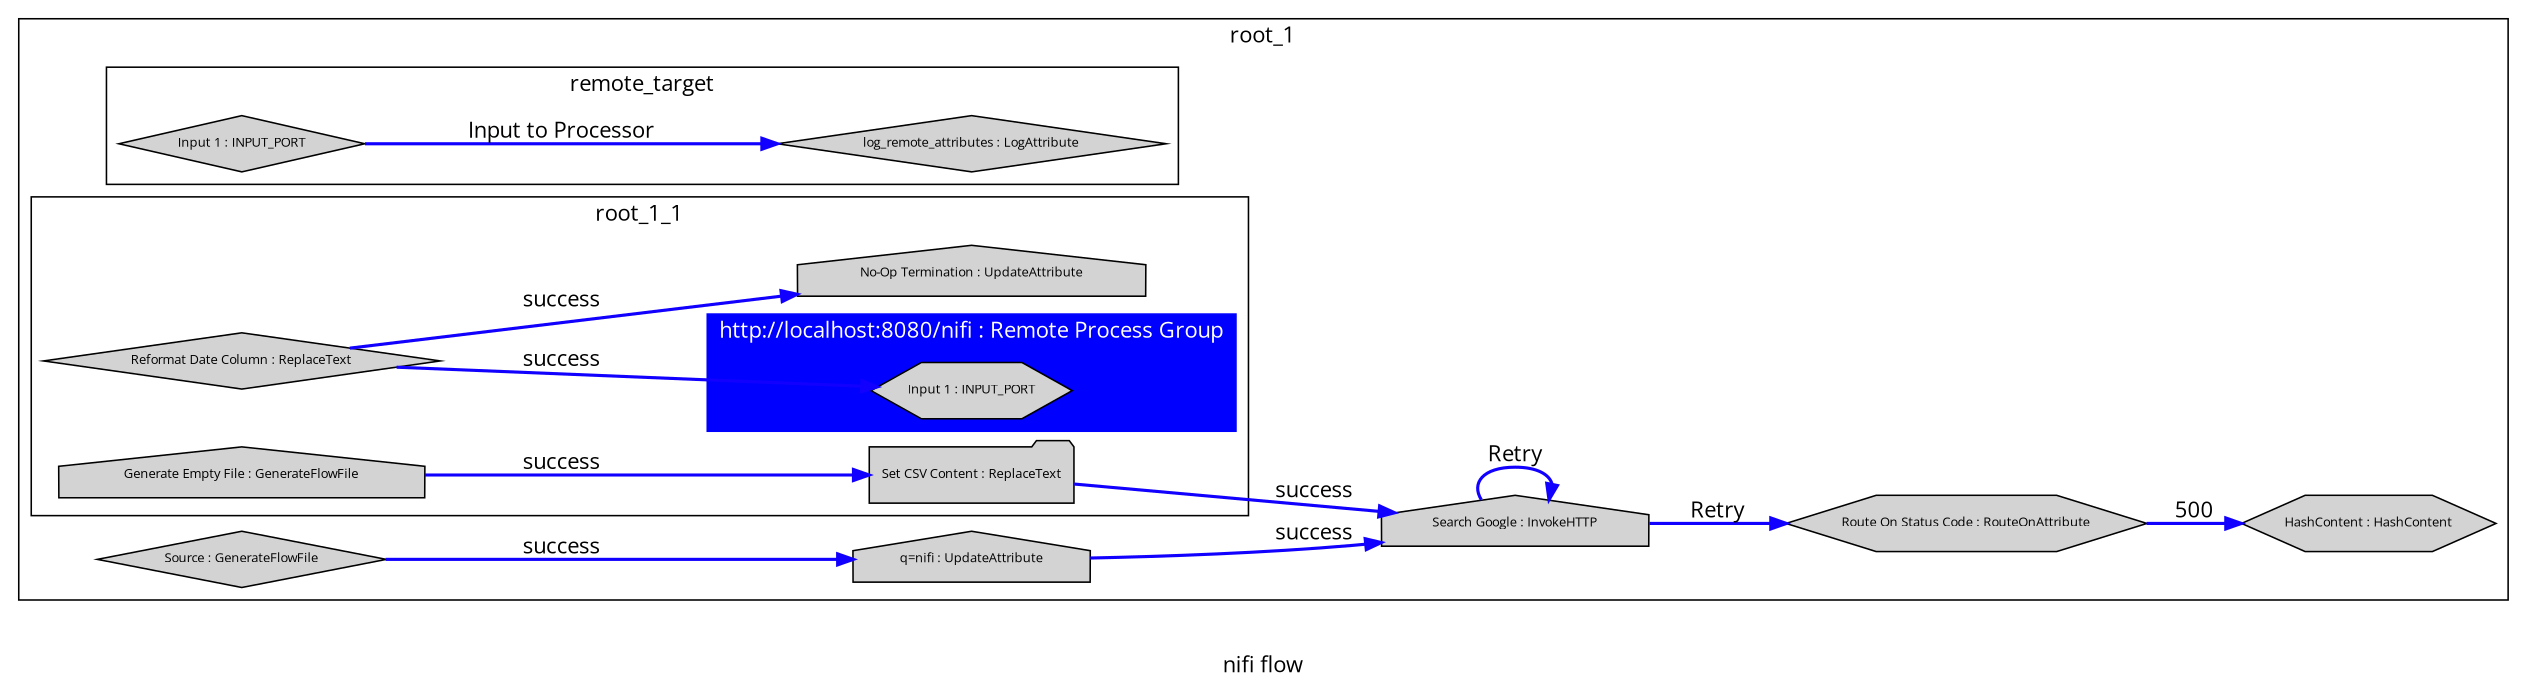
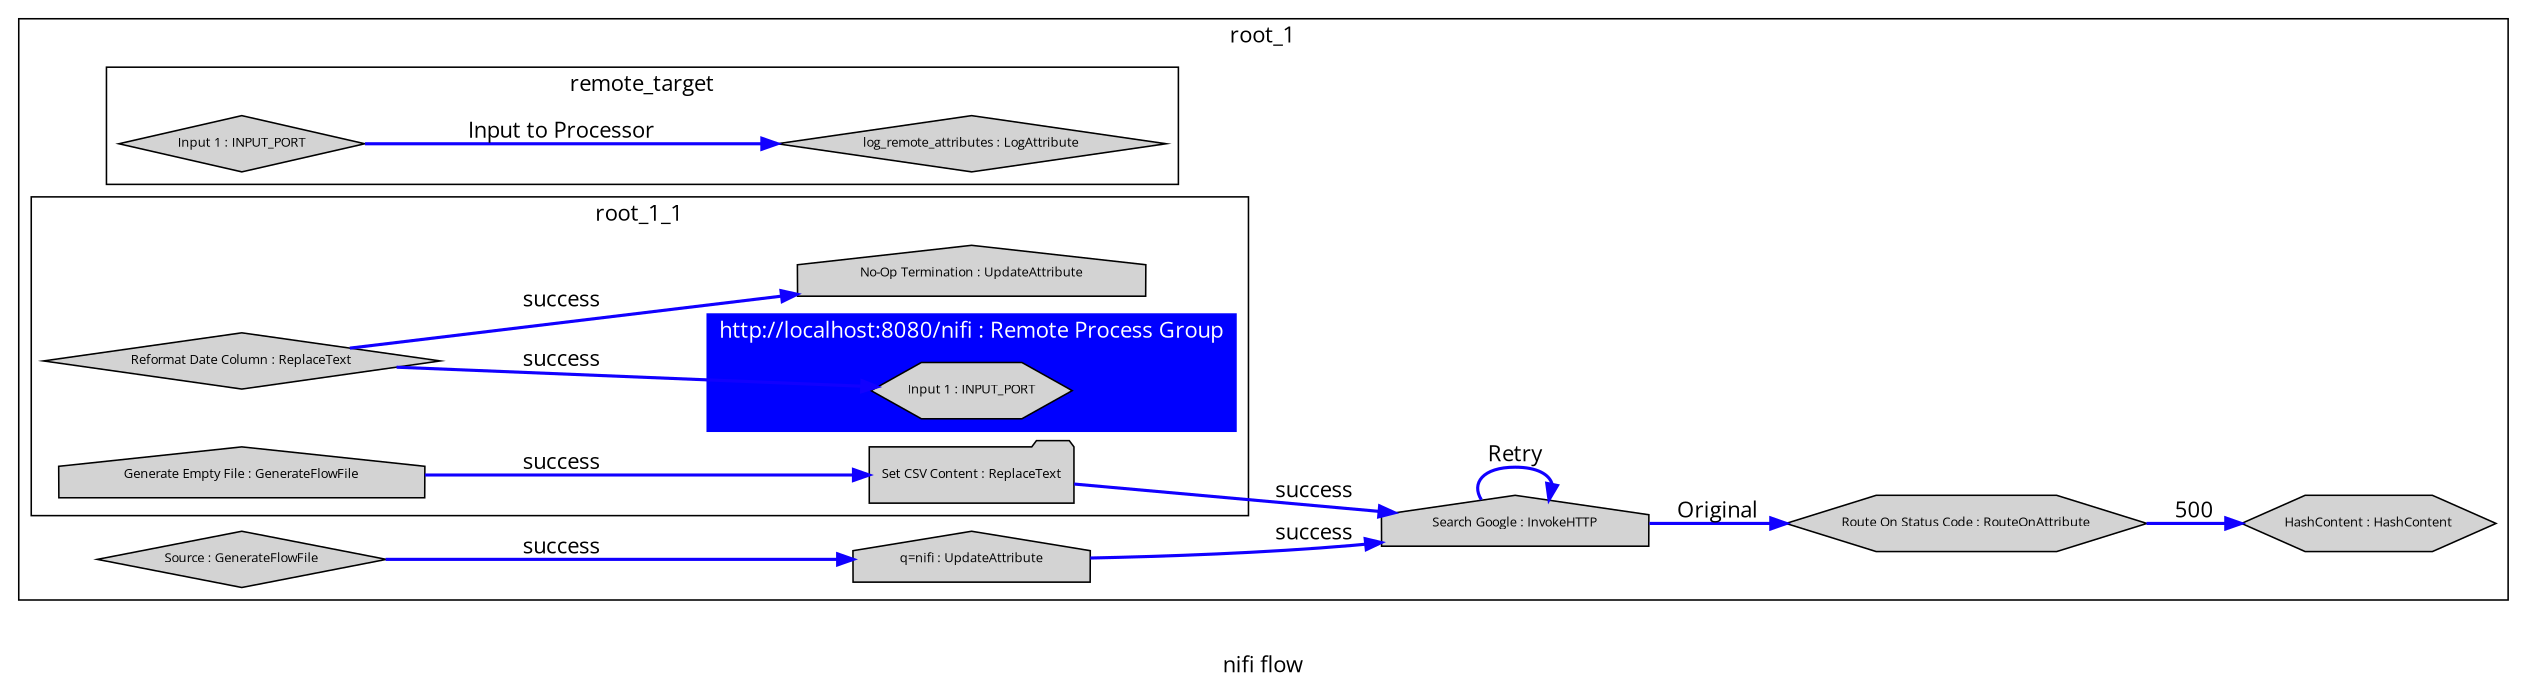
edge "Search Google : InvokeHTTP" -> "Route On Status Code : RouteOnAttribute": label "Retry" -> "Original"
